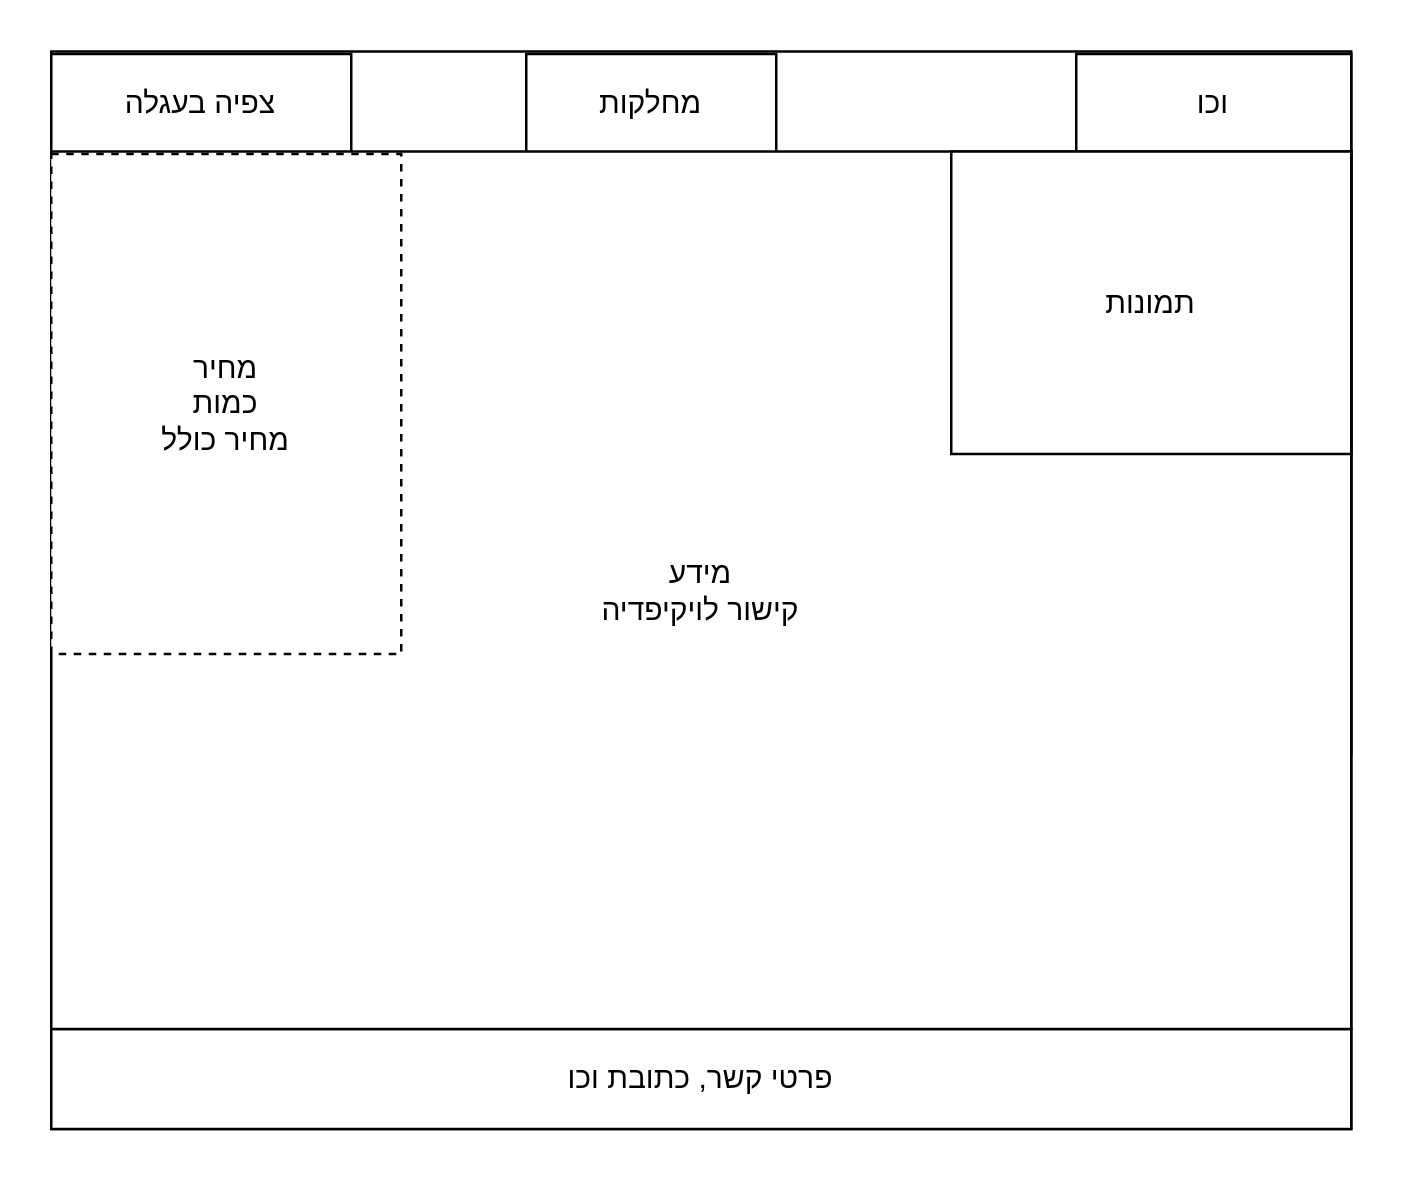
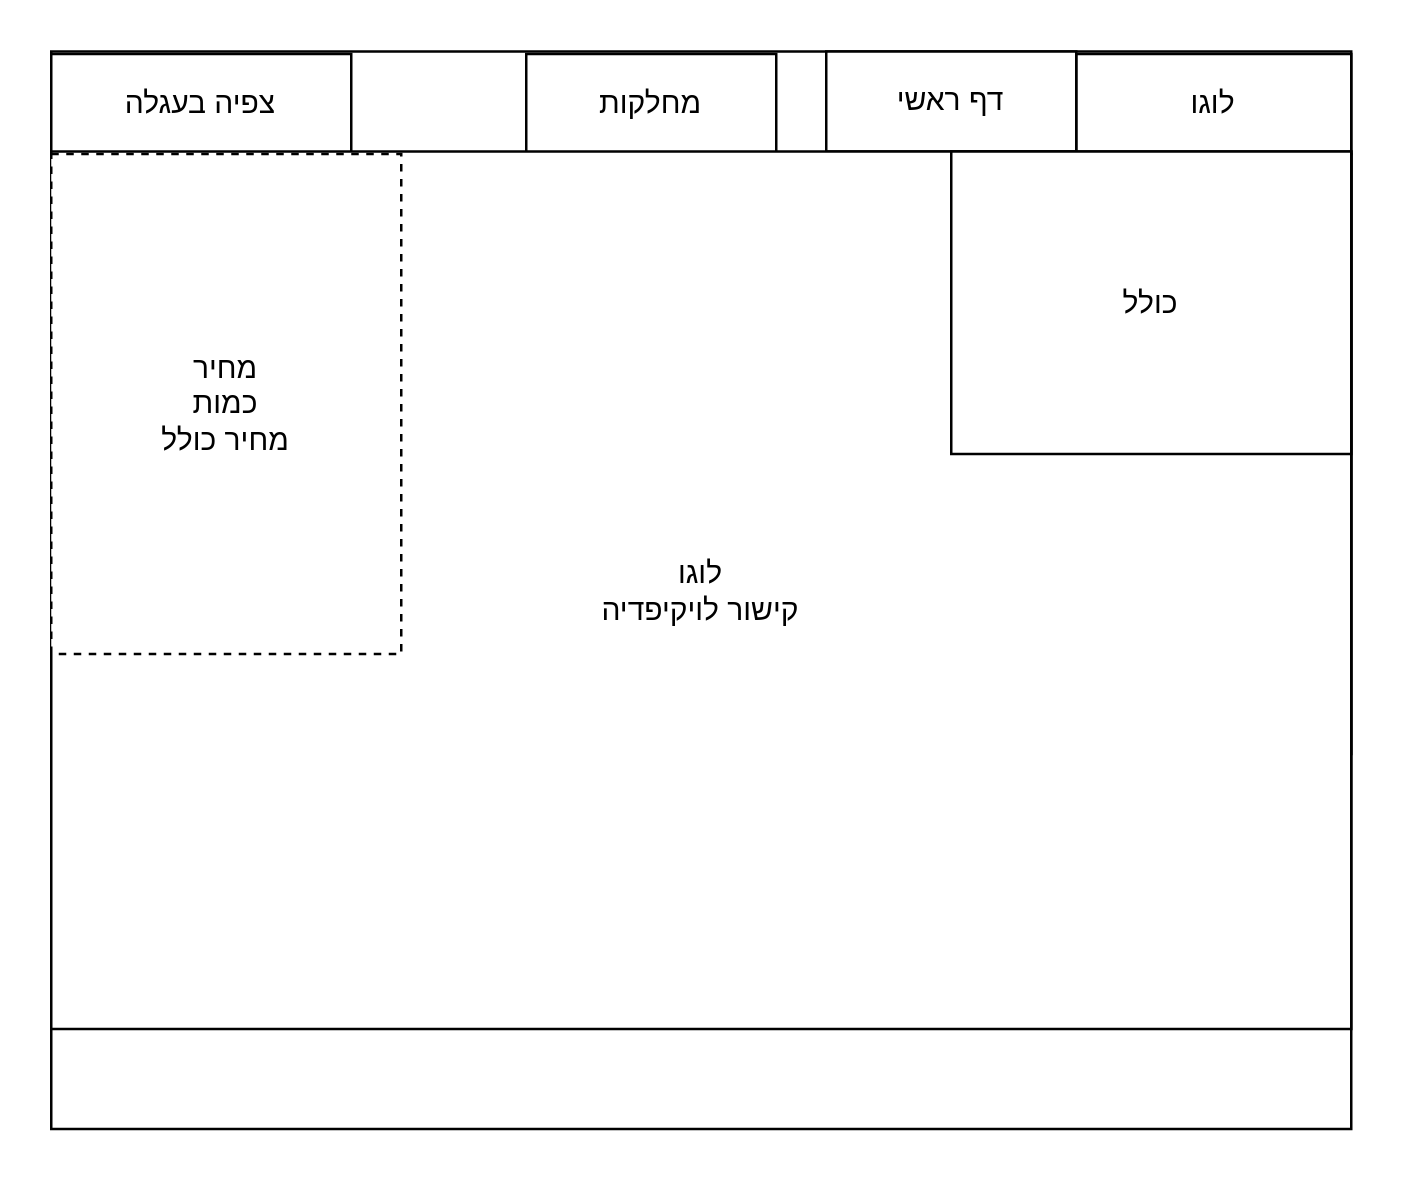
node "דף ראשי": added
node "וכו": label "וכו" -> "לוגו"
node "תמונות": label "תמונות" -> "כולל"
node "מידע קישור לויקיפדיה": label "מידע קישור לויקיפדיה" -> "לוגו קישור לויקיפדיה"
node "פרטי קשר, כתובת וכו": removed
